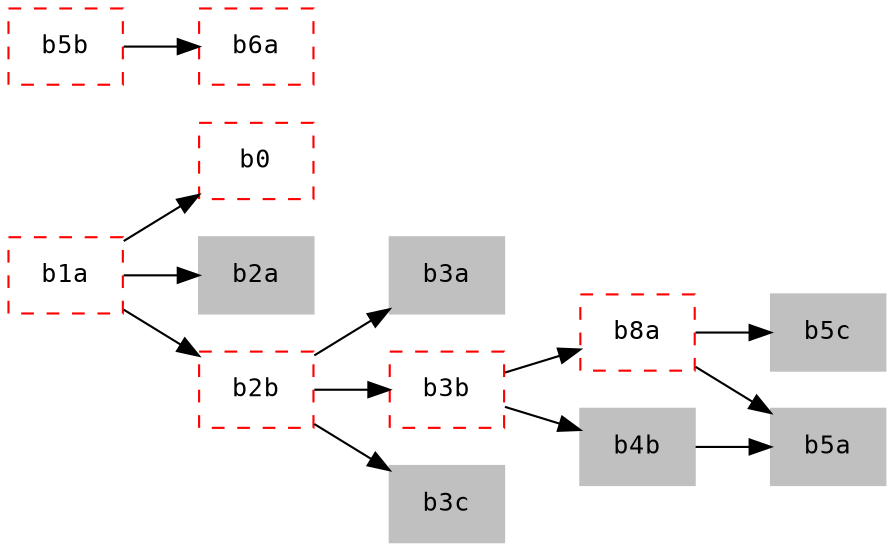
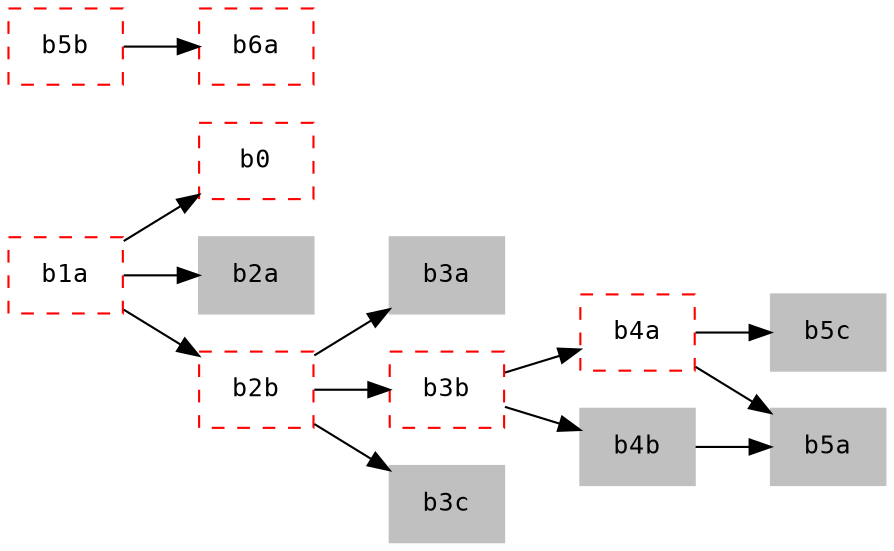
node "b8a": label "b8a" -> "b4a"
